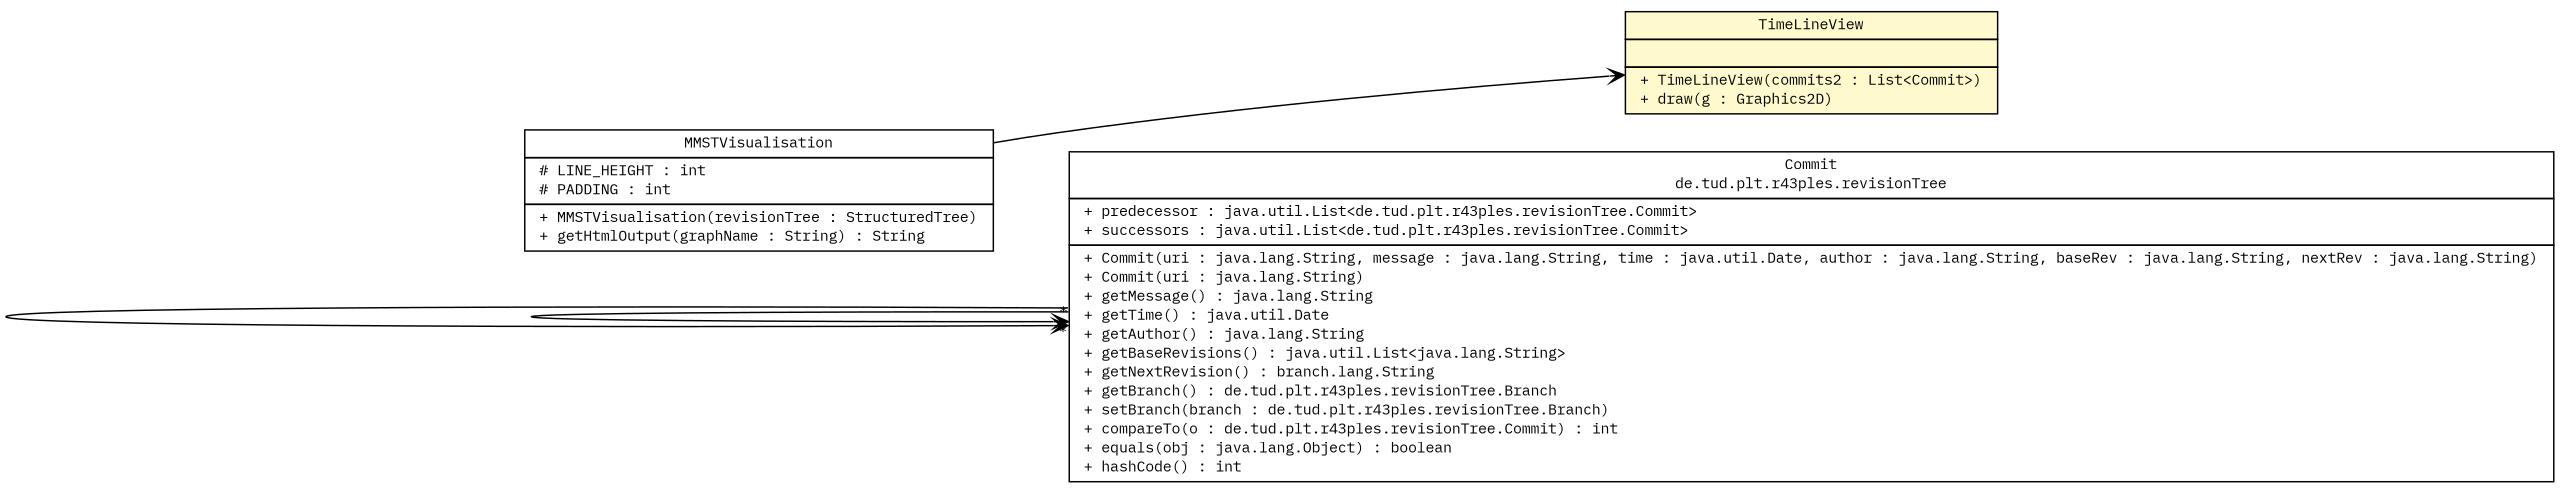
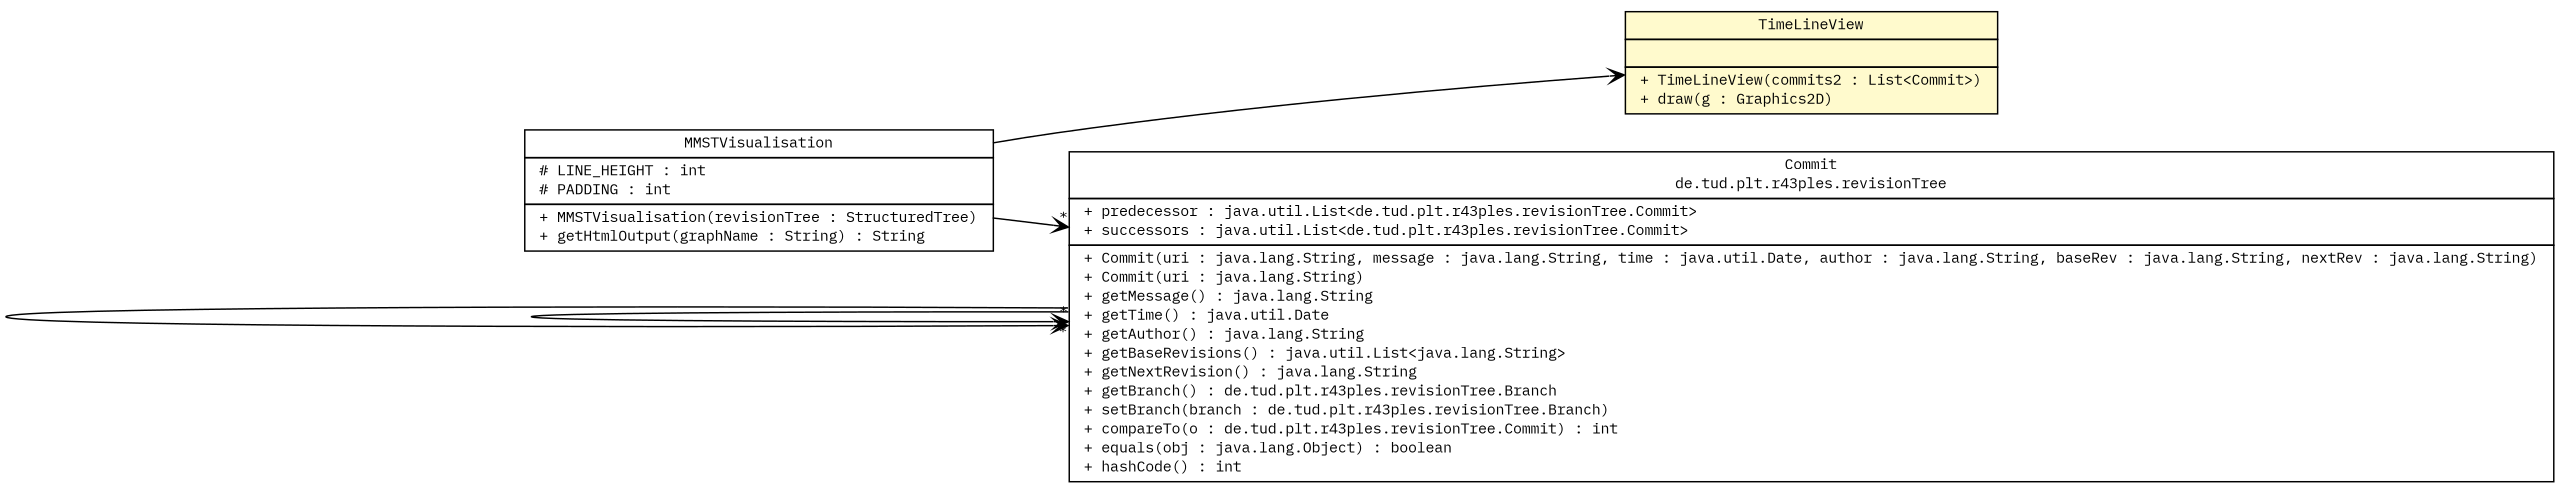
edge "MMSTVisualisation" -> "Commit": added
node "Commit": text "+ getNextRevision() : branch.lang.String" -> "+ getNextRevision() : java.lang.String"
